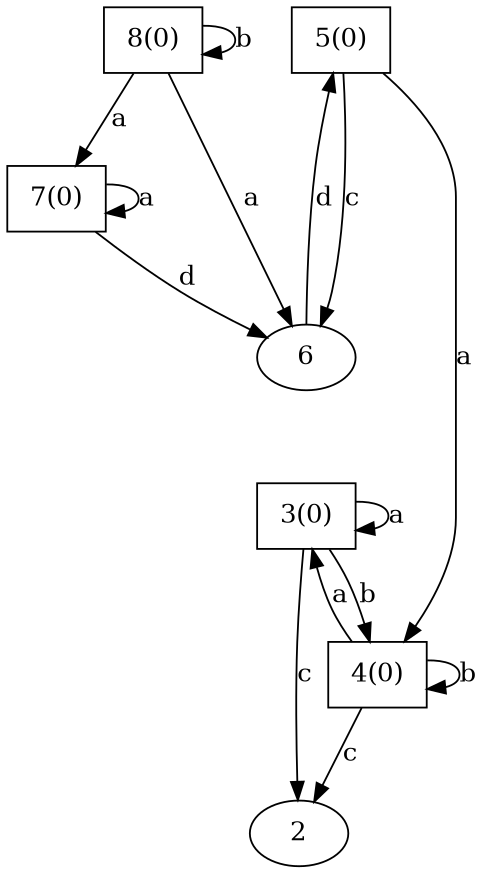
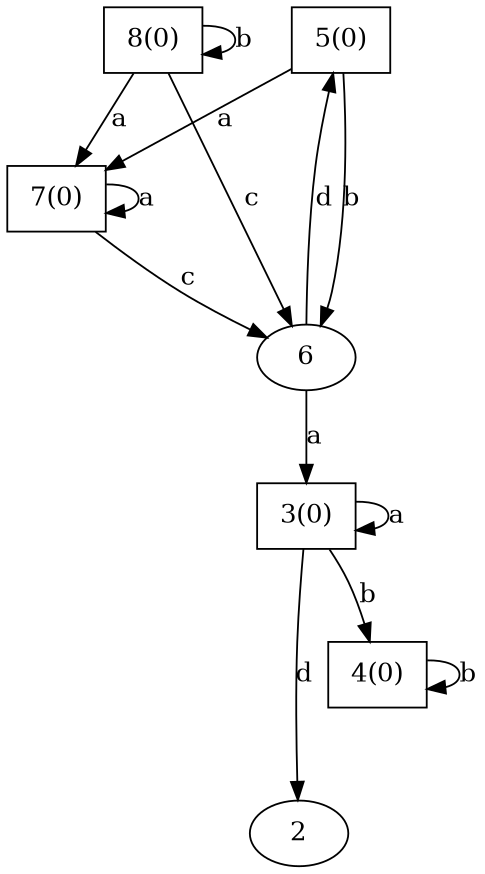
edge "8(0)" -> "6": label "a" -> "c"
edge "5(0)" -> "6": label "c" -> "b"
edge "7(0)" -> "6": label "d" -> "c"
edge "5(0)" -> "4(0)": now "5(0)" -> "7(0)"
edge "4(0)" -> "3(0)": now "6" -> "3(0)"
edge "3(0)" -> "2": label "c" -> "d"
edge "4(0)" -> "2": removed, label "c"
